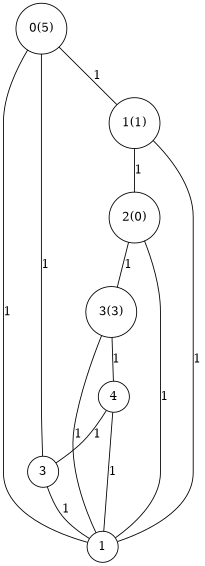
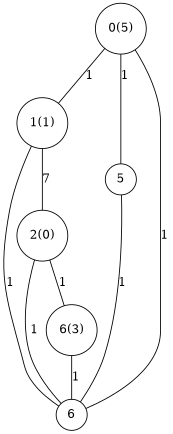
edge "1(1)" -- "2(0)": label "1" -> "7"
node "3(3)": label "3(3)" -> "6(3)"
node "4": removed
node "3": label "3" -> "5"
node "1": label "1" -> "6"
